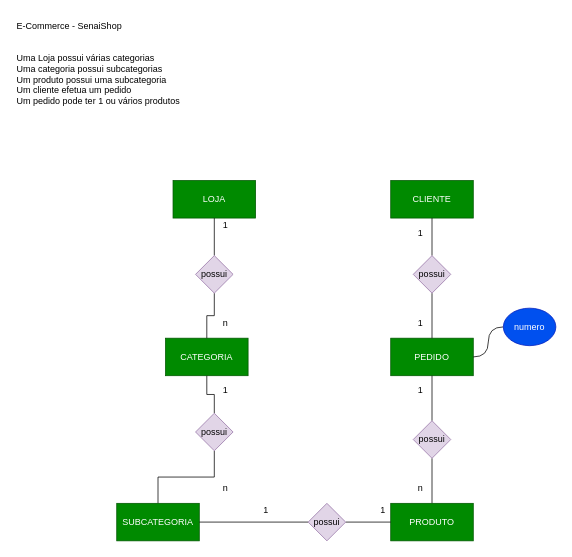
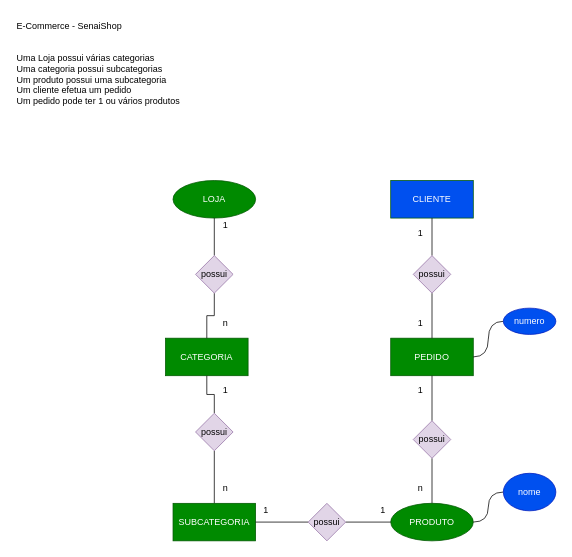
node "LOJA": shape rectangle -> ellipse
node "CLIENTE": fillcolor #008a00 -> #0050ef
node "numero": size 53x38 -> 53x26
node "nome": added
edge "nome" -- "PRODUTO": added
node "SUBCATEGORIA": moved (158, 522) -> (214, 522)
node "PRODUTO": shape rectangle -> ellipse
